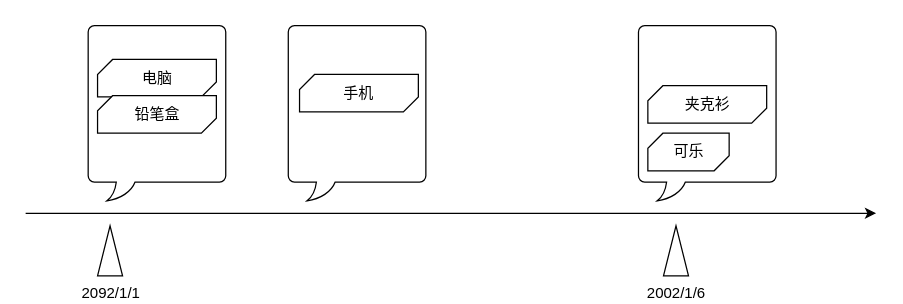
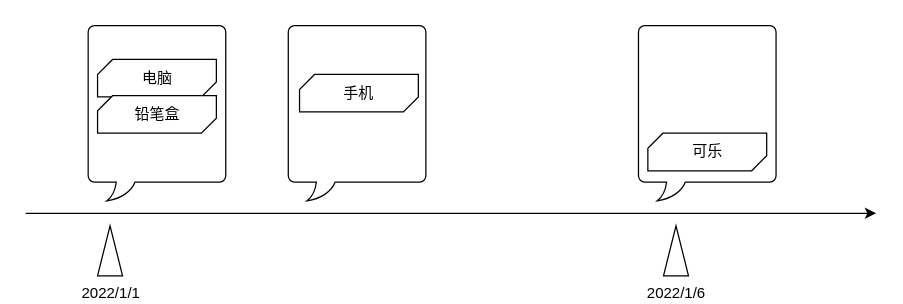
node "夹克衫": removed
node "可乐": size 81x38 -> 119x38
node "2092/1/1": label "2092/1/1" -> "2022/1/1"
node "2002/1/6": label "2002/1/6" -> "2022/1/6"
